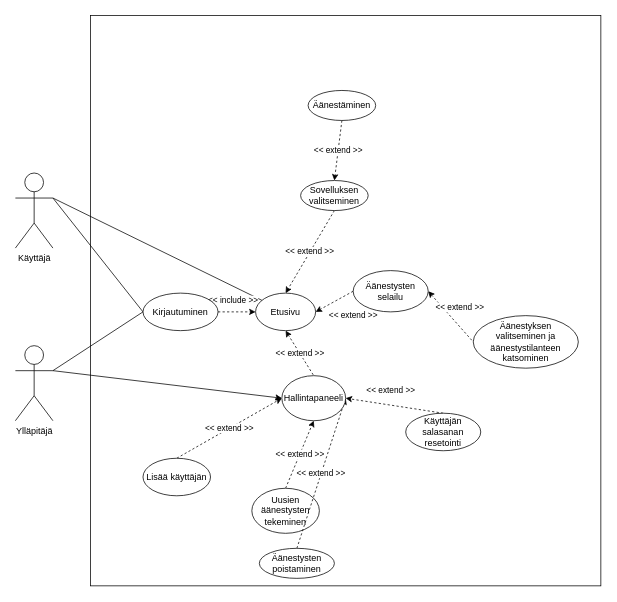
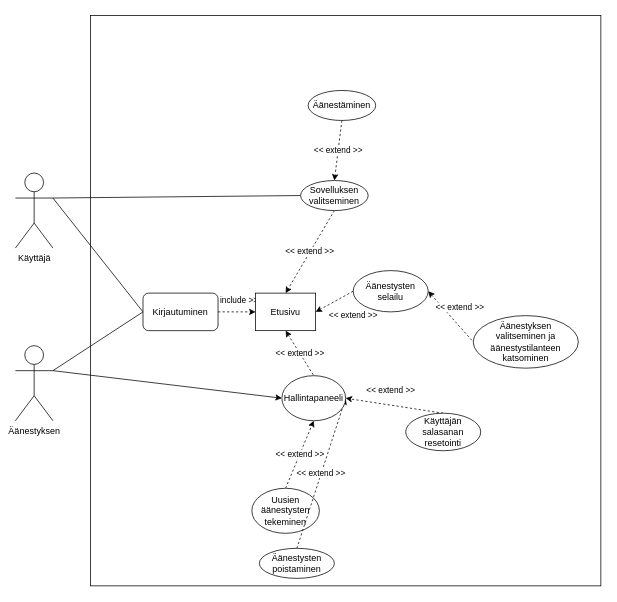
edge "Käyttäjä" -- "Etusivu": now "Käyttäjä" -- "Sovelluksen valitseminen"
node "Kirjautuminen": shape ellipse -> rounded rectangle
node "Etusivu": shape ellipse -> rectangle
edge "Lisää käyttäjän" -> "Hallintapaneeli": removed, label "<< extend >>"
node "Ylläpitäjä": label "Ylläpitäjä" -> "Äänestyksen"
node "Lisää käyttäjän": removed
